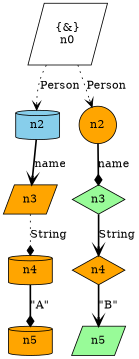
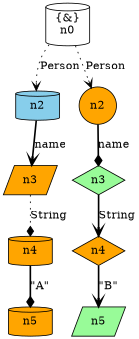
node "{&} n0": shape parallelogram -> cylinder
